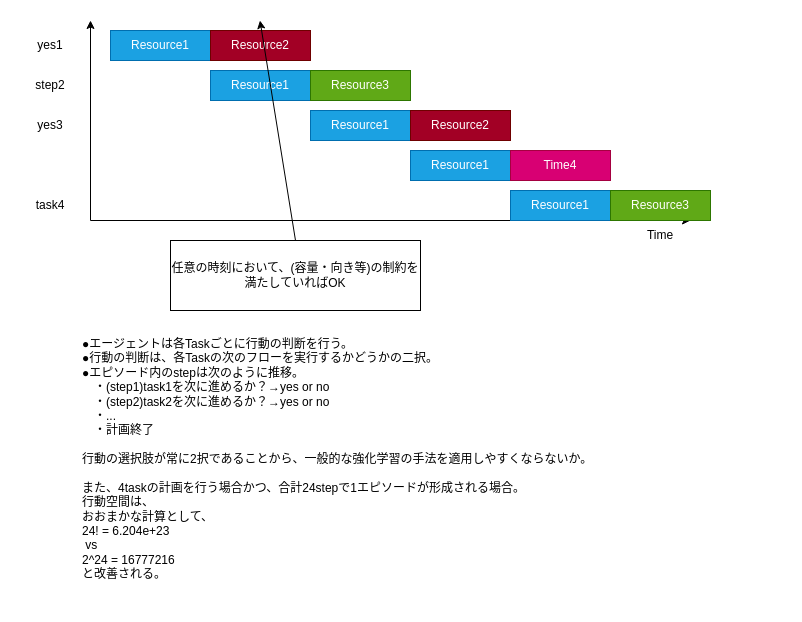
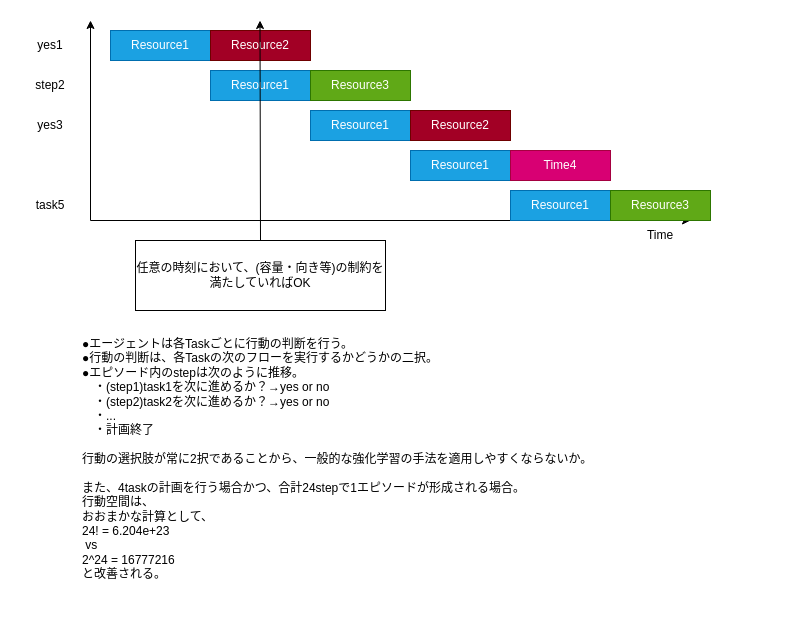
node "task4": label "task4" -> "task5"
node "任意の時刻において、(容量・向き等)の制約を満たしていればOK": moved (296, 276) -> (261, 276)
